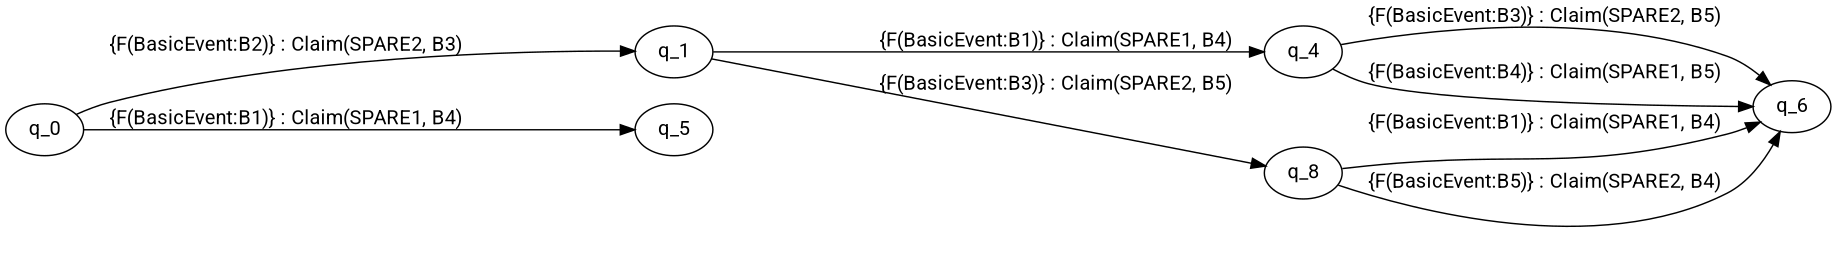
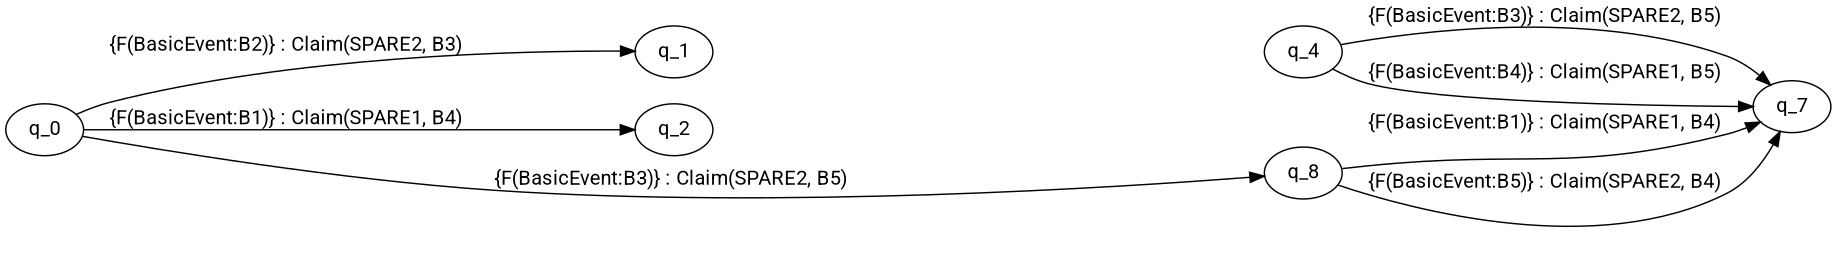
edge "q_1" -> "q_4": removed, label "{F(BasicEvent:B1)} : Claim(SPARE1, B4)"
node "q_6": label "q_6" -> "q_7"
edge "q_1" -> "q_8": now "q_0" -> "q_8"
node "q_5": label "q_5" -> "q_2"
